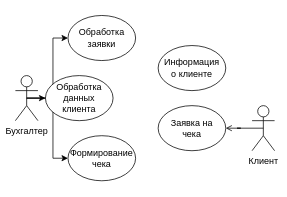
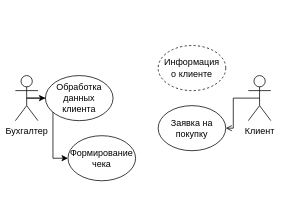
edge "Бухгалтер" -> "Обработка заявки": removed
node "Обработка заявки": removed
node "Информация о клиенте": style solid -> dashed
node "Заявка на чека": label "Заявка на чека" -> "Заявка на покупку"
node "Клиент": moved (263, 128) -> (259, 98)
